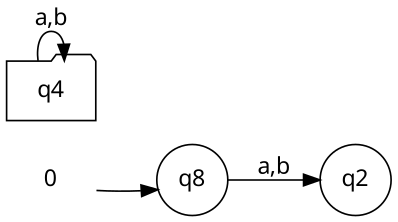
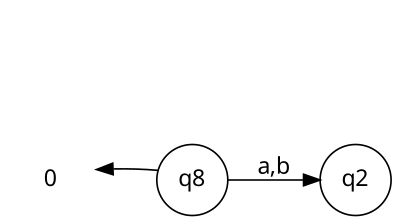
node "q4": removed
edge "0" -> "q8": reversed
